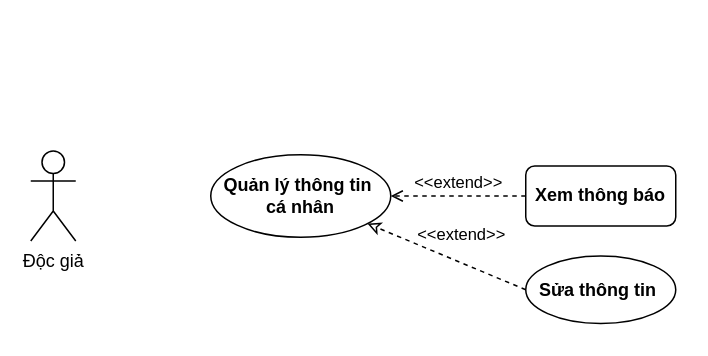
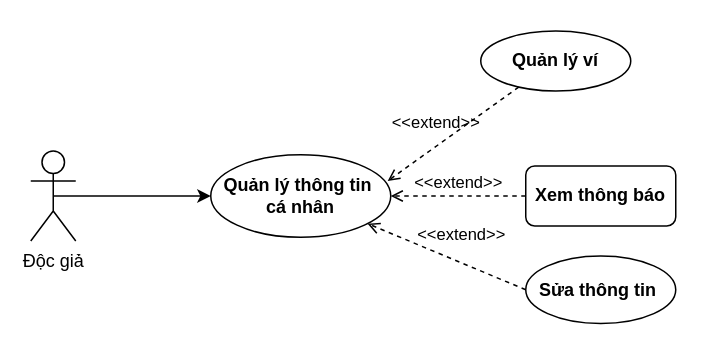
node "Quản lý ví": added
edge "Quản lý ví" -> "Quản lý thông tin cá nhân": added, label "<<extend>>"
edge "Độc giả" -> "Quản lý thông tin cá nhân": added
edge "Sửa thông tin" -> "Quản lý thông tin cá nhân": arrowhead classic -> open
